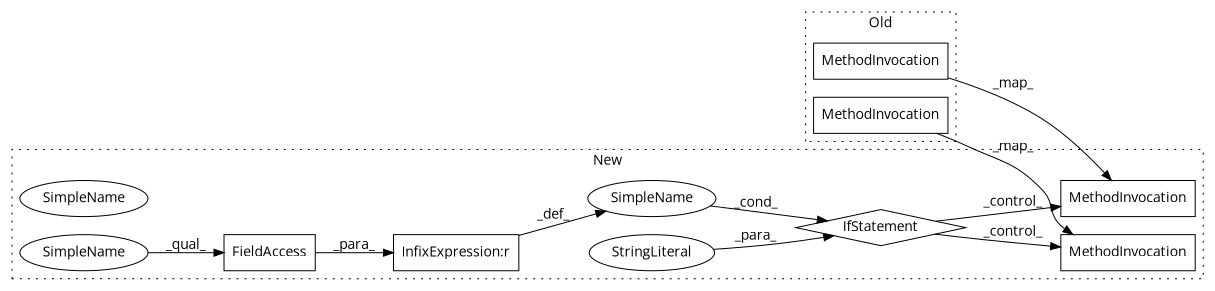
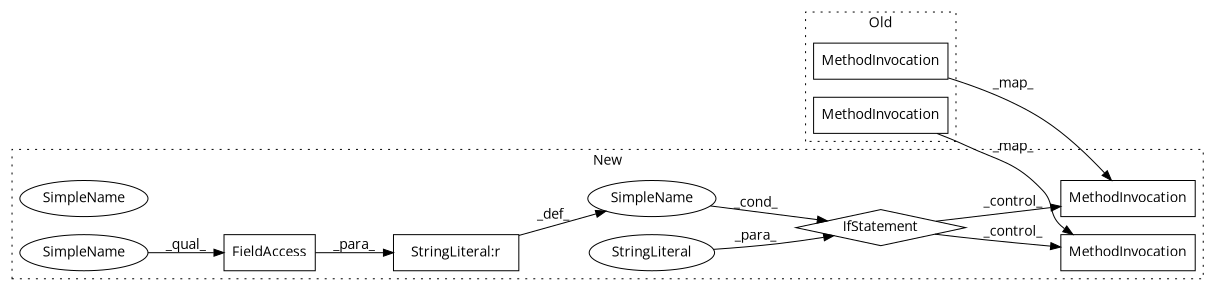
node "InfixExpression:r": label "InfixExpression:r" -> "StringLiteral:r"
